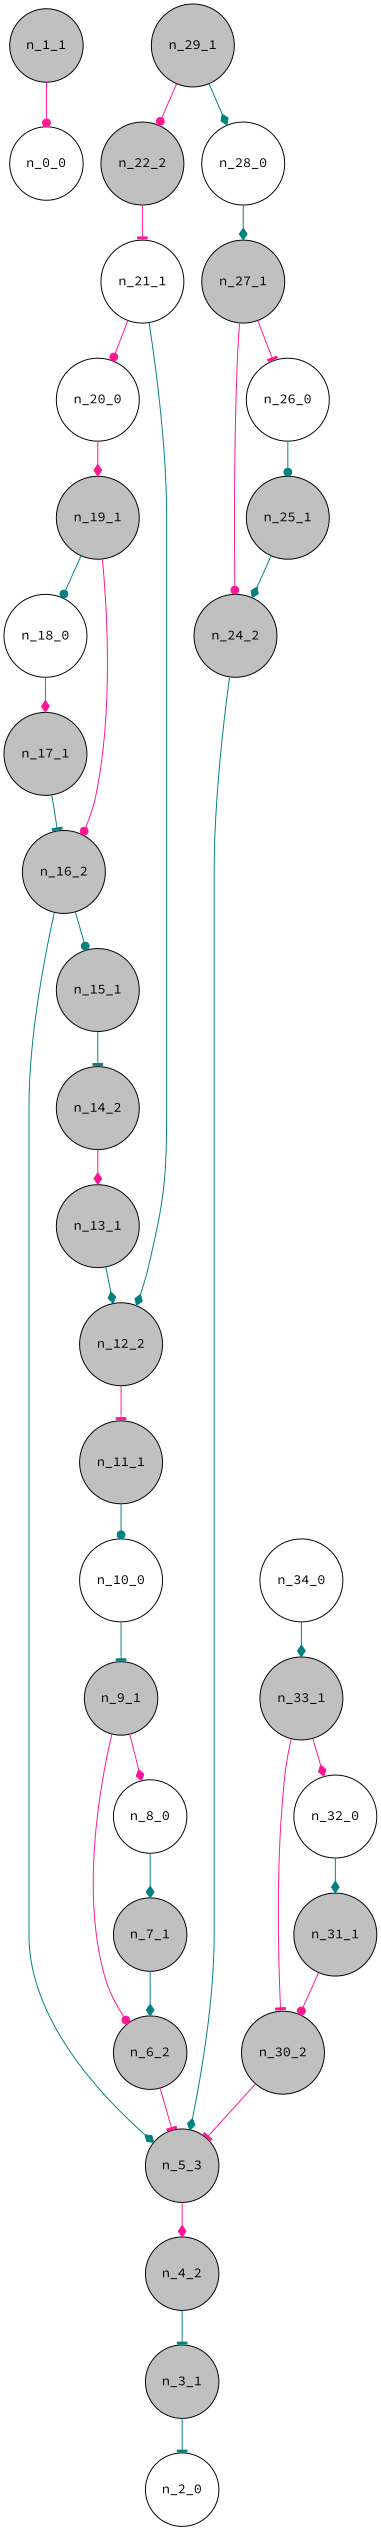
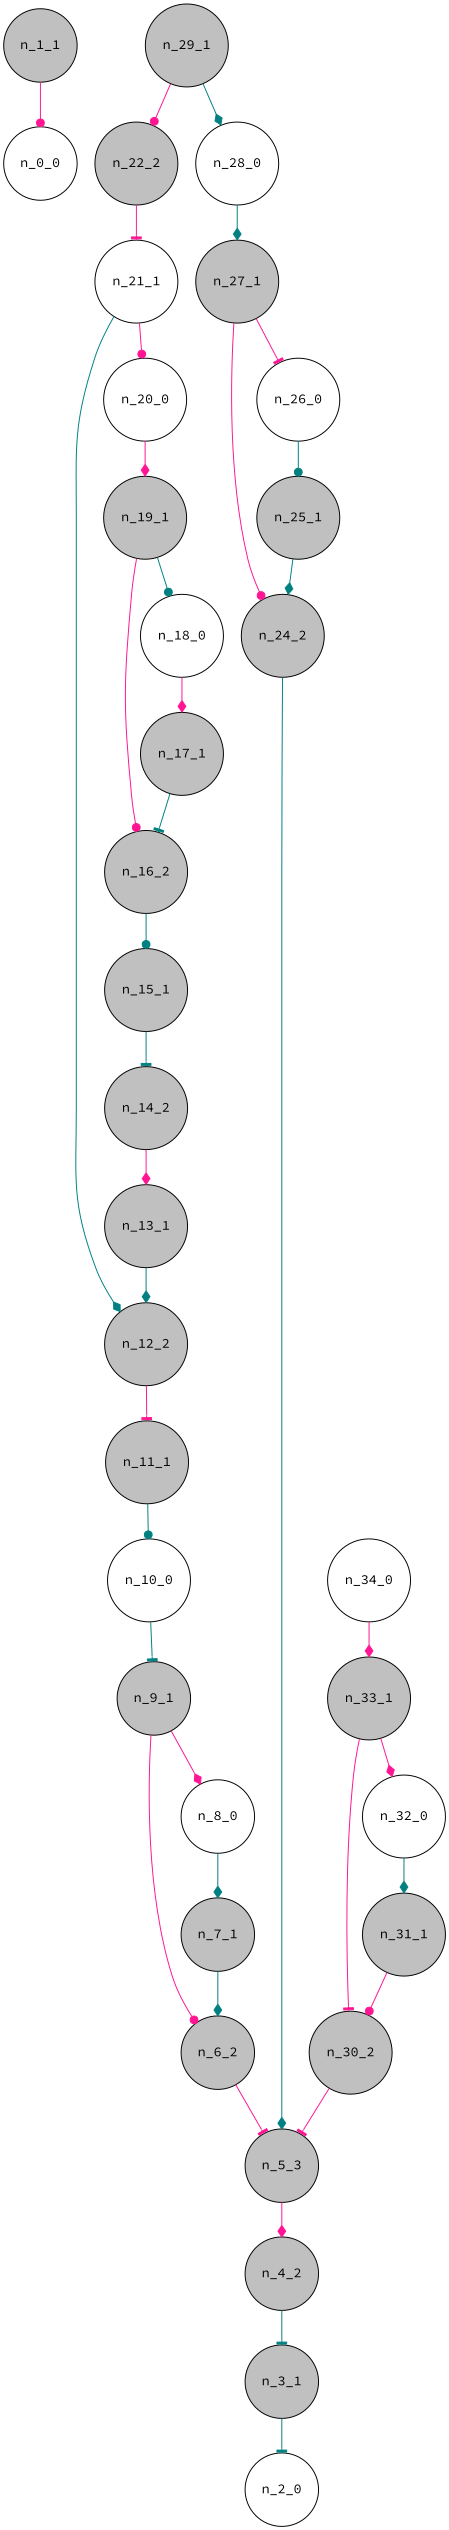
edge "n_16_2" -> "n_5_3": removed
edge "n_34_0" -> "n_33_1": color teal -> deeppink
